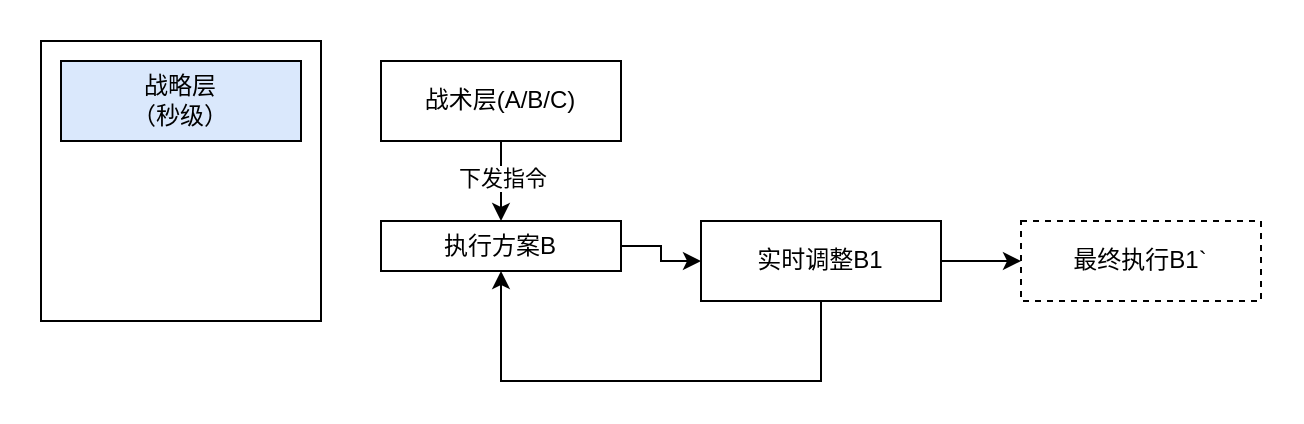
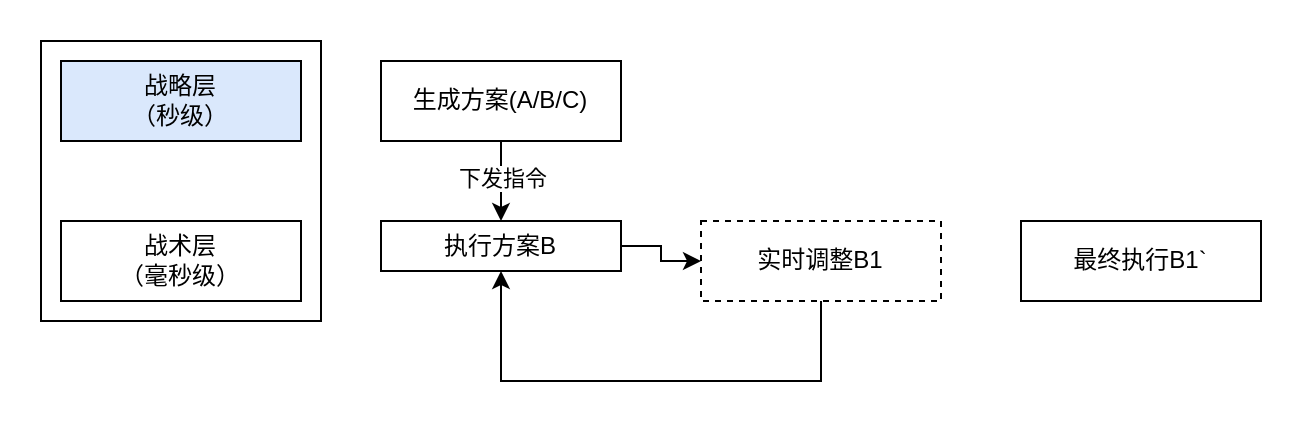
node "战术层(A/B/C)": label "战术层(A/B/C)" -> "生成方案(A/B/C)"
node "战术层 （毫秒级）": added
node "实时调整B1": style solid -> dashed
edge "实时调整B1" -> "最终执行B1`": removed
node "最终执行B1`": style dashed -> solid
